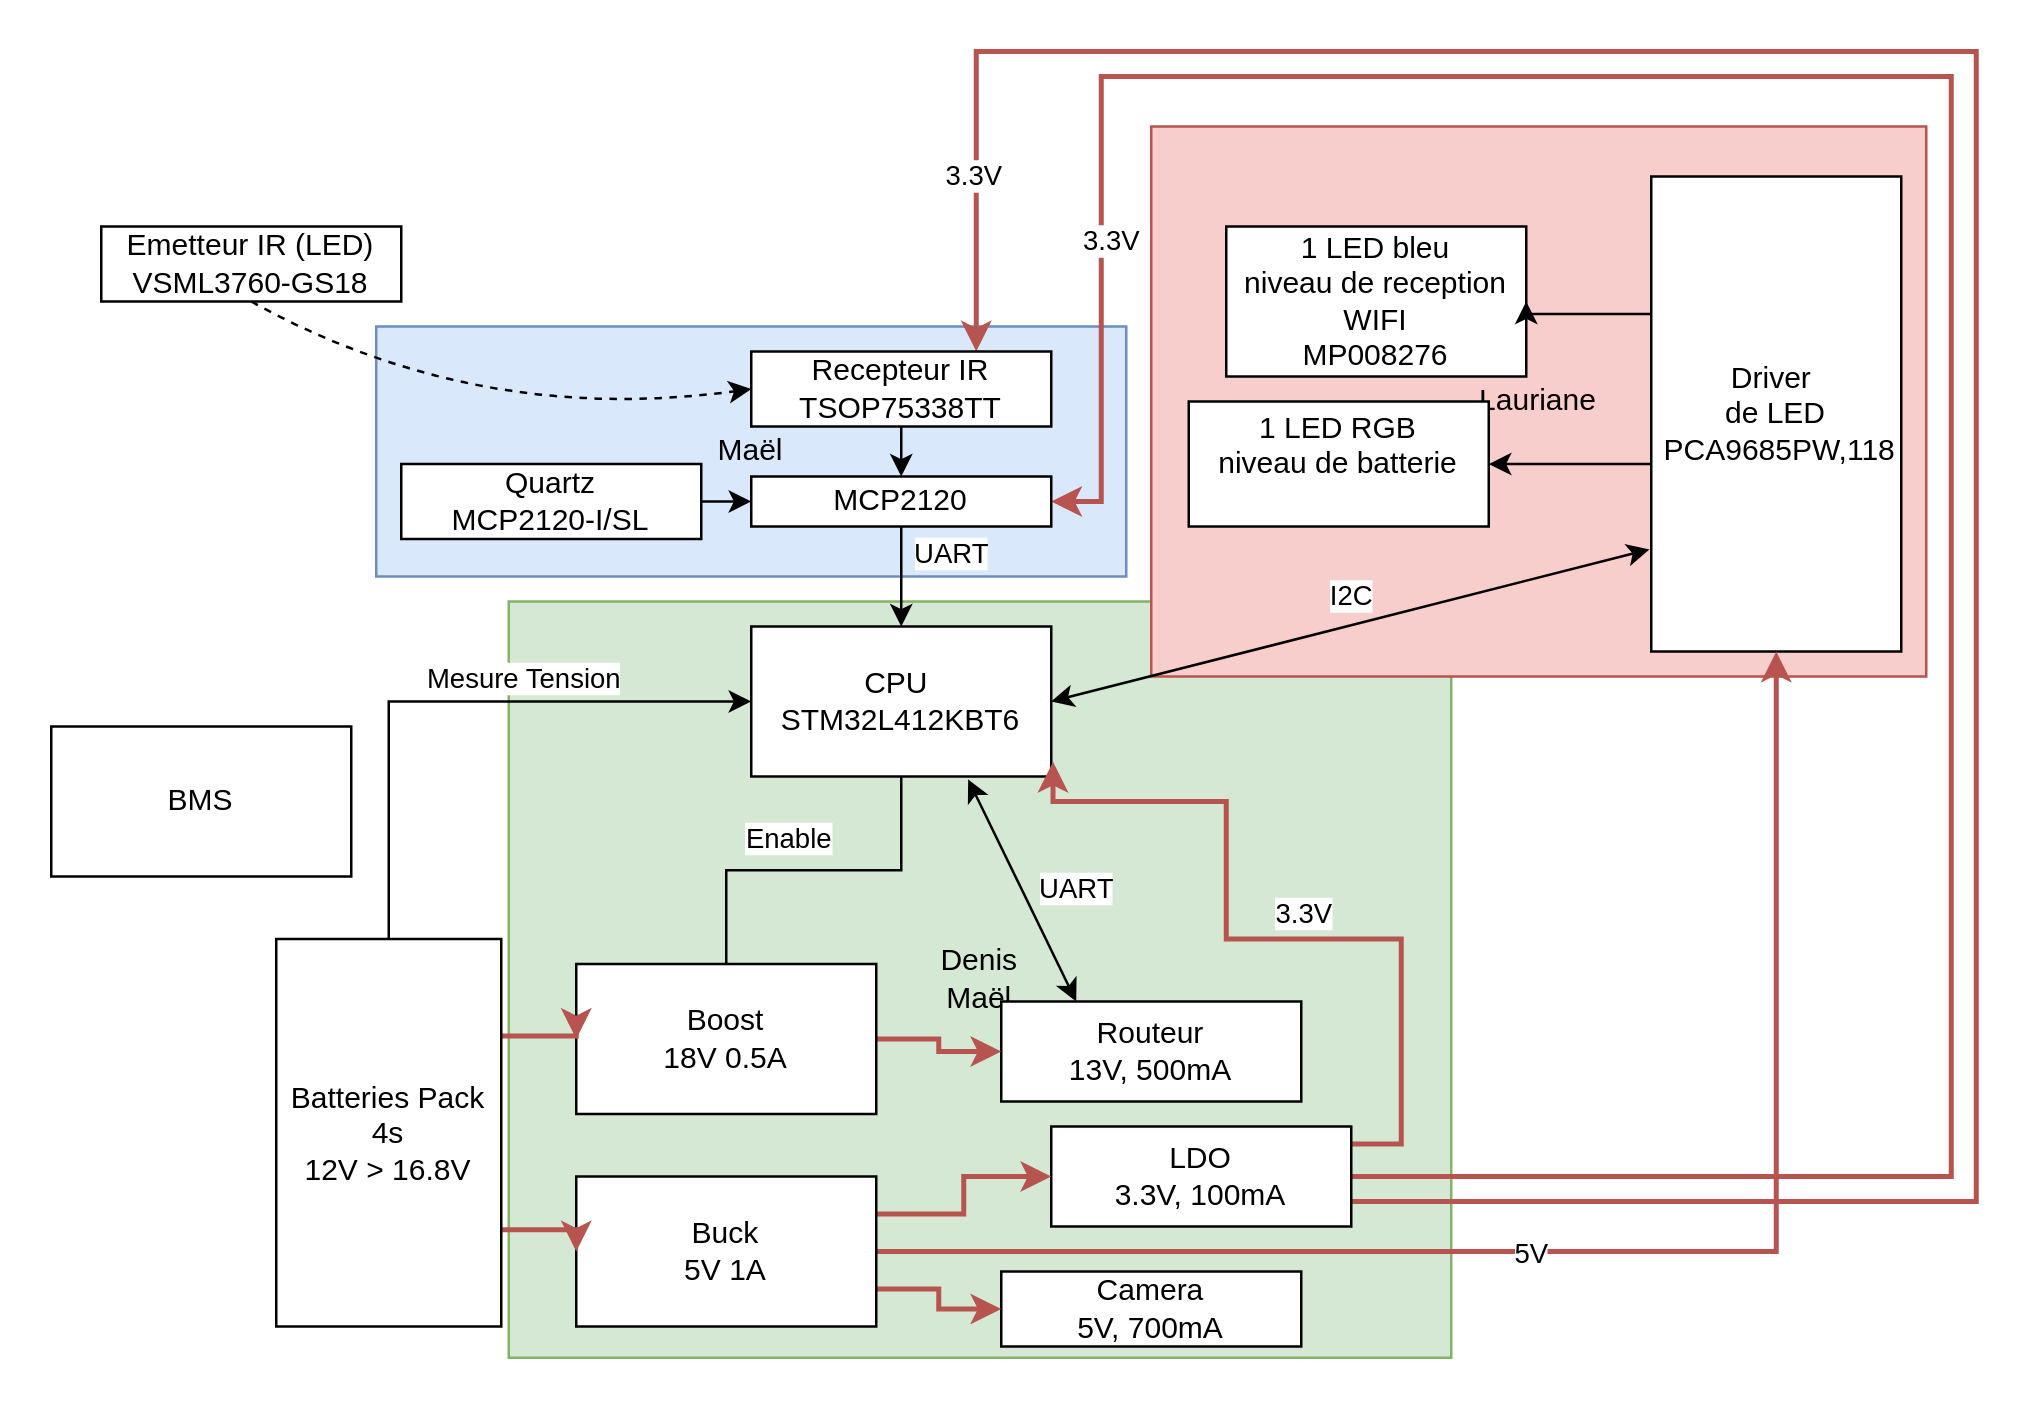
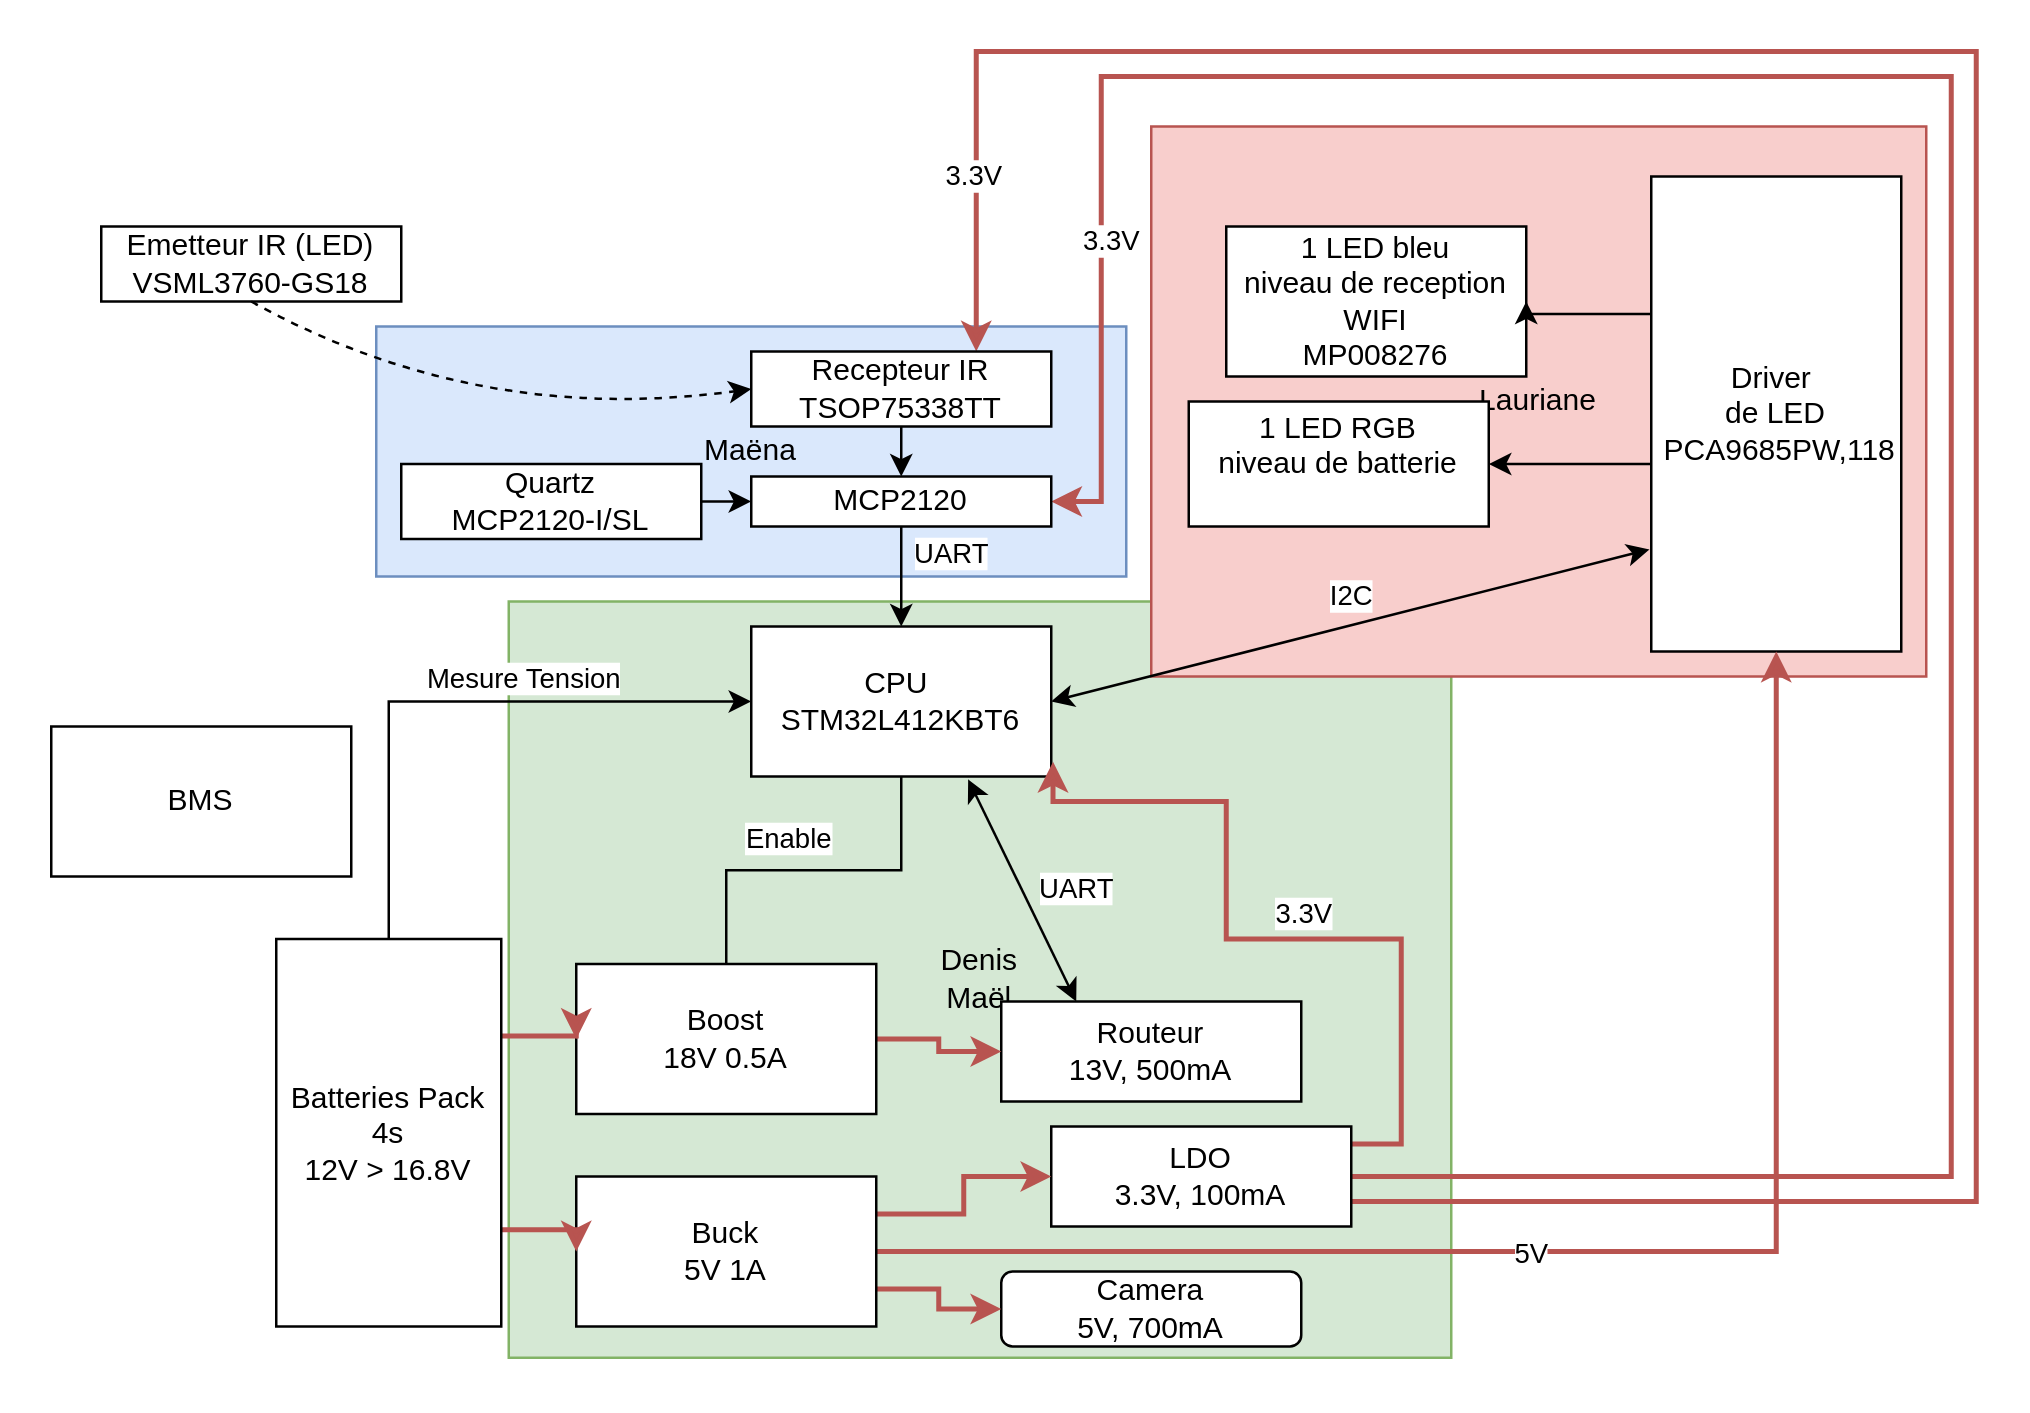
node "Maël": label "Maël" -> "Maëna"
node "Camera 5V, 700mA": shape rectangle -> rounded rectangle
